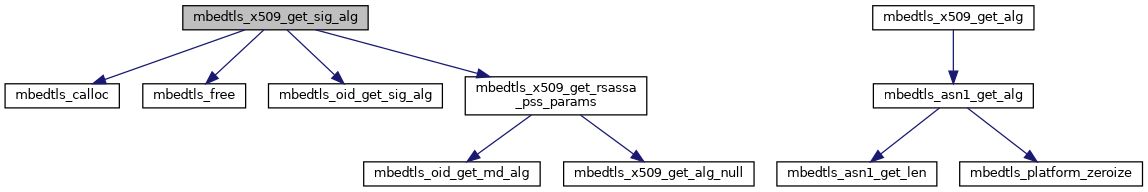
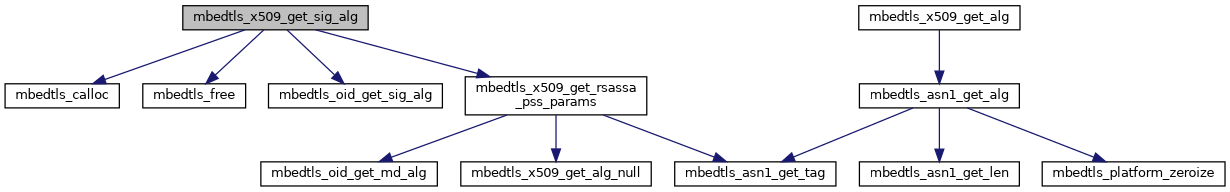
node "mbedtls_asn1_get_tag": added
